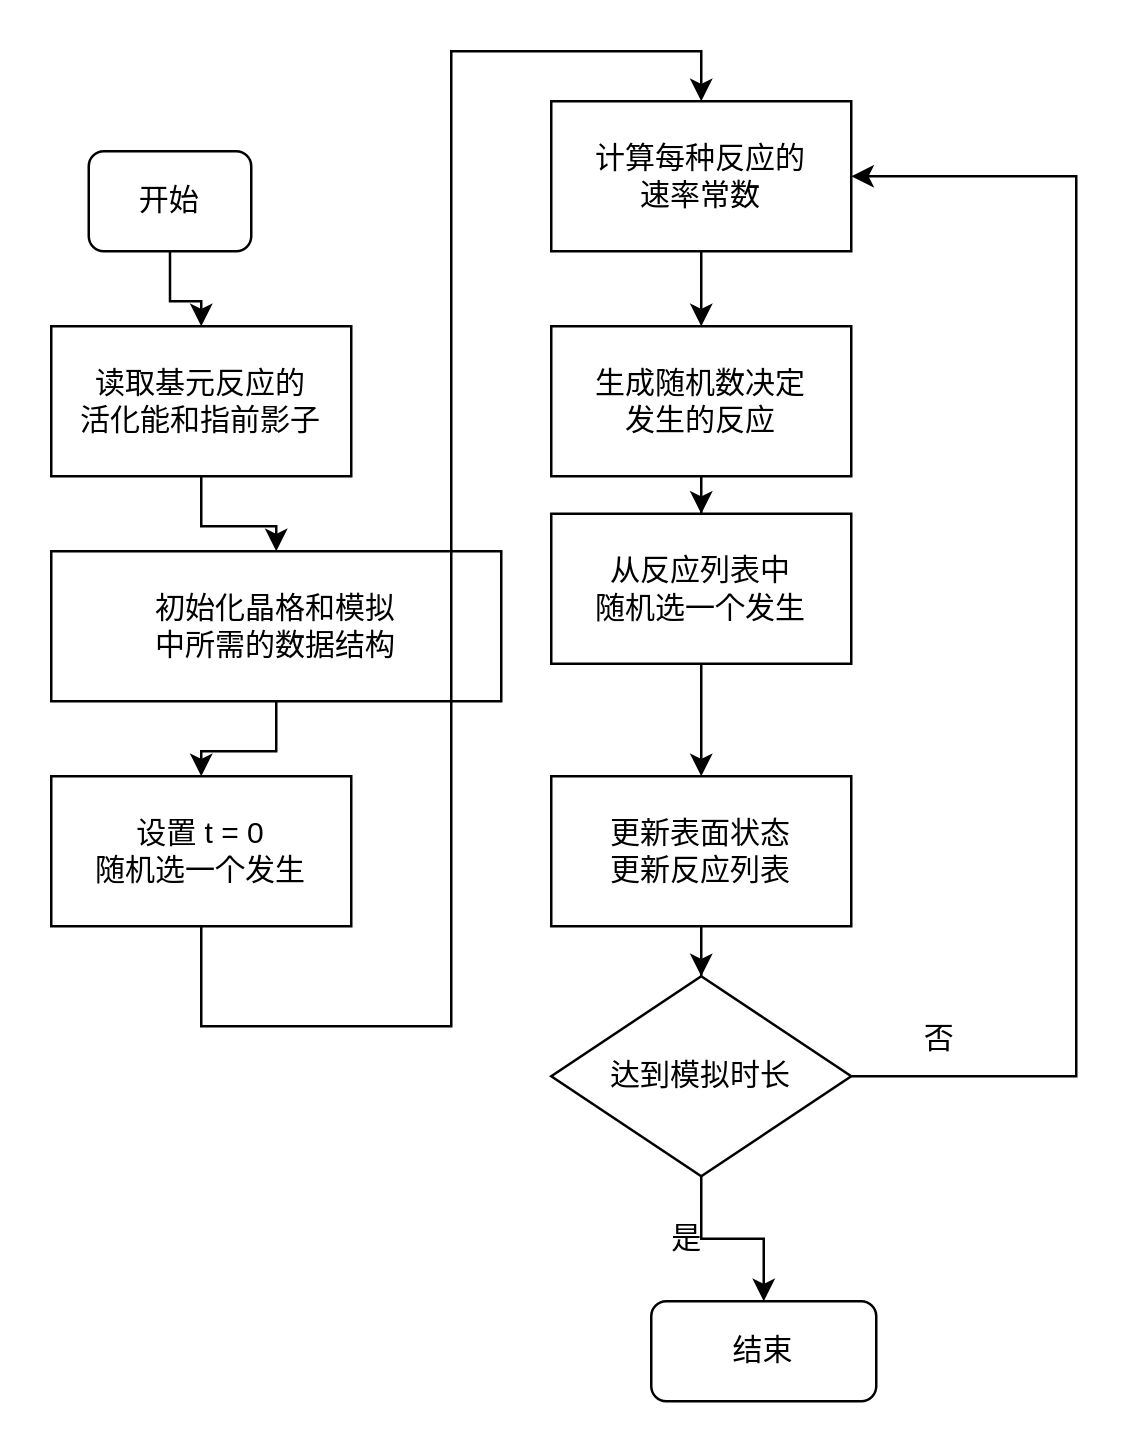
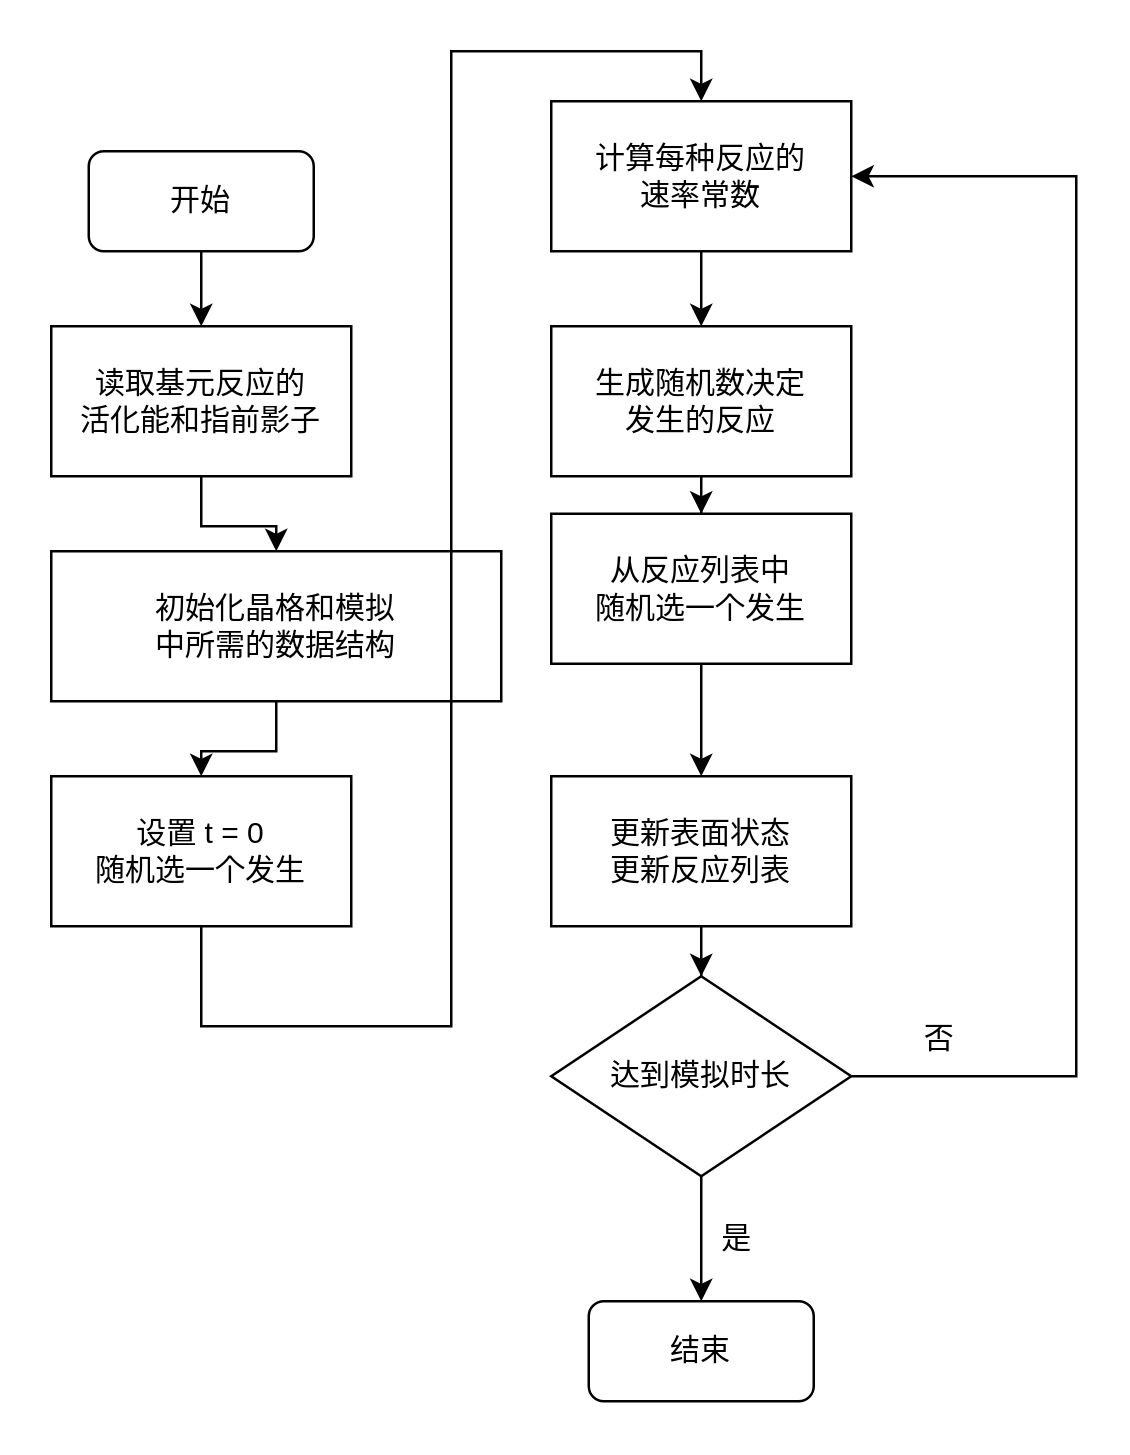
node "开始": size 163x100 -> 225x100
node "是": moved (686, 1239) -> (736, 1239)
node "结束": moved (764, 1351) -> (701, 1351)
